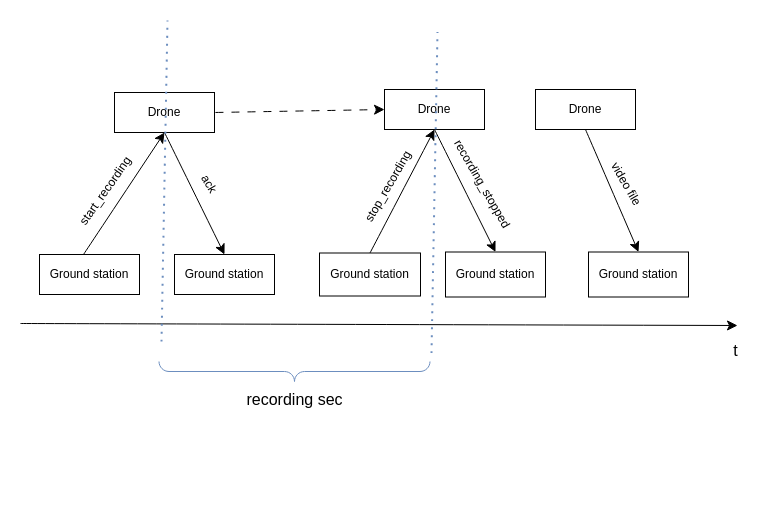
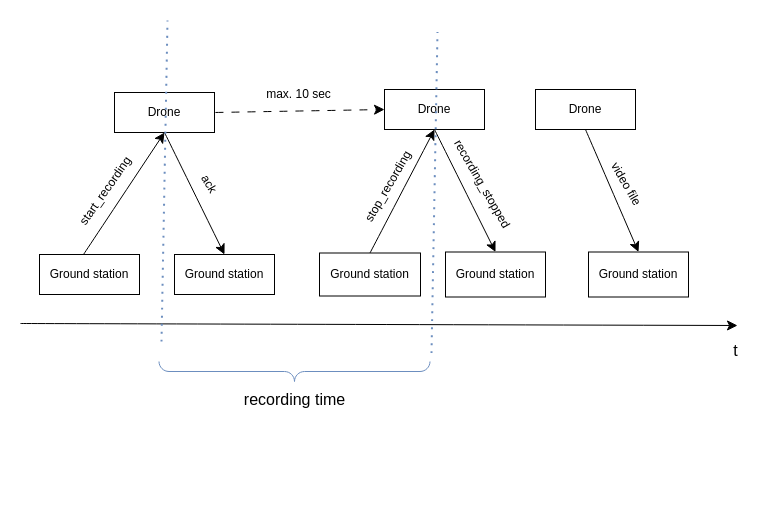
node "max. 10 sec": added
node "recording sec": label "recording sec" -> "recording time"
